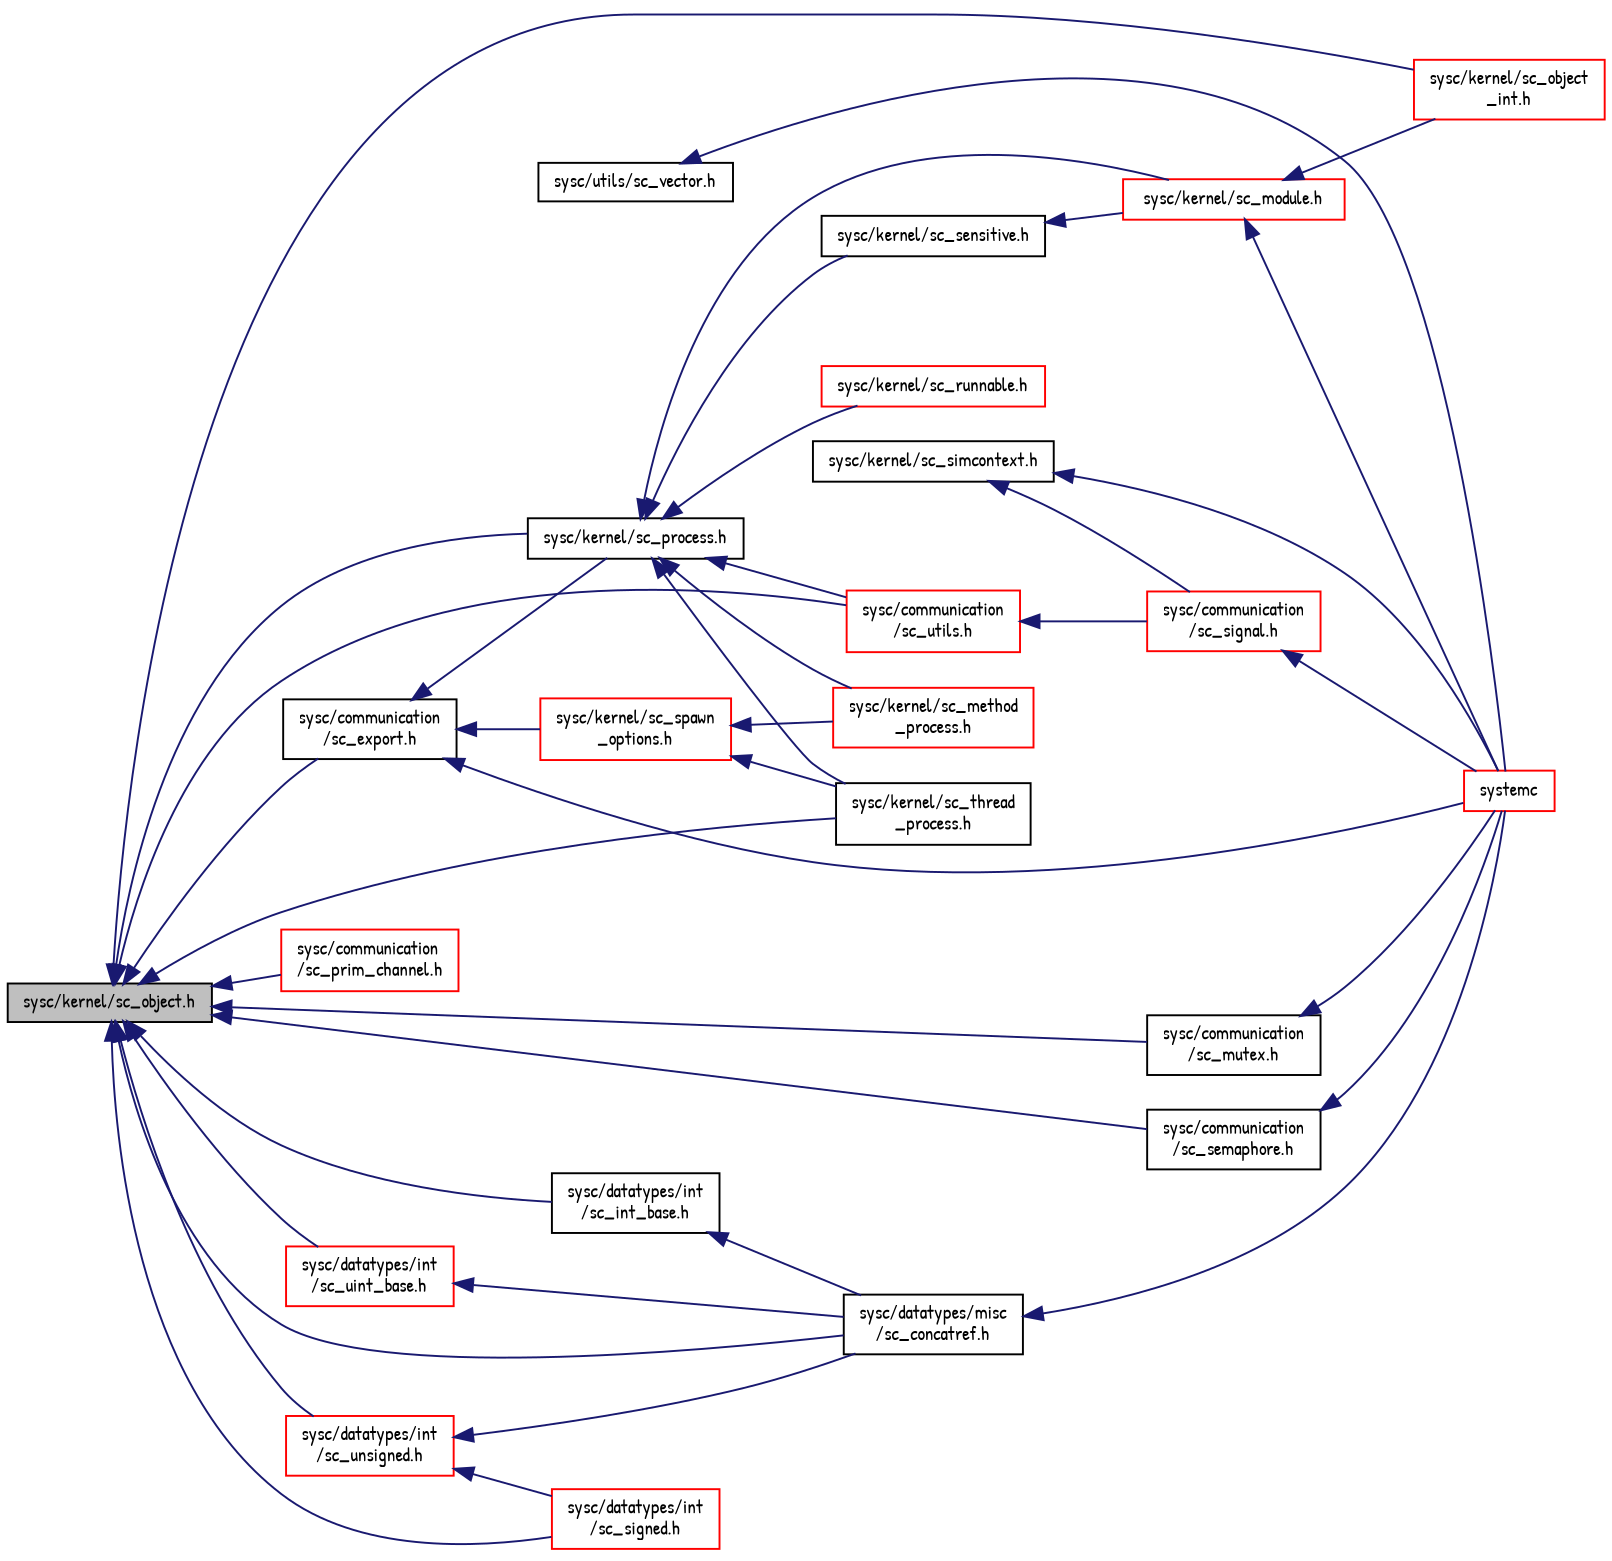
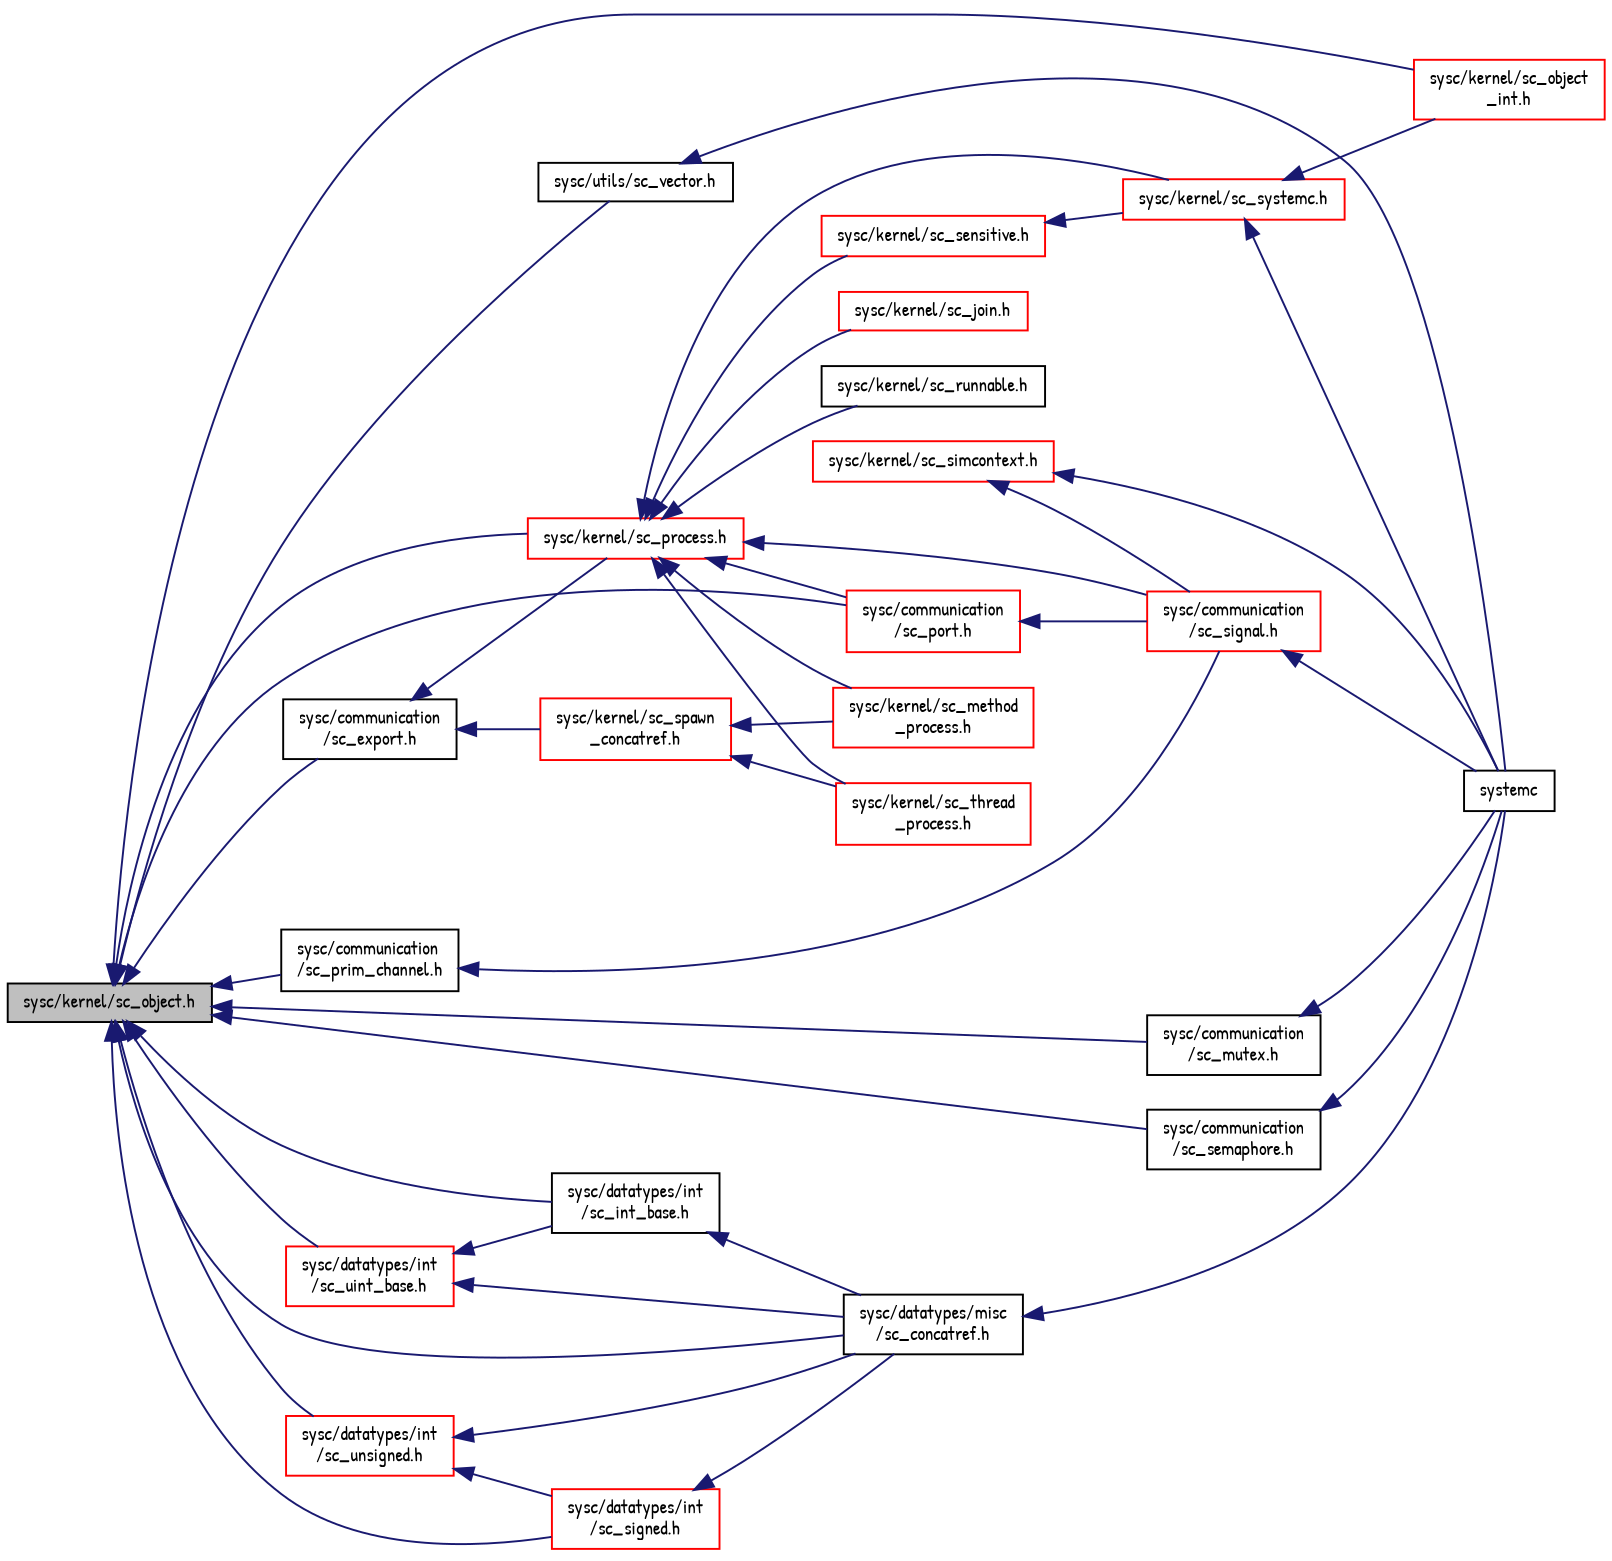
node "sysc/kernel/sc_module.h": label "sysc/kernel/sc_module.h" -> "sysc/kernel/sc_systemc.h"
node "sysc/kernel/sc_sensitive.h": color black -> red
node "sysc/kernel/sc_join.h": added
node "sysc/kernel/sc_runnable.h": color red -> black
node "sysc/kernel/sc_simcontext.h": color black -> red
node "sysc/kernel/sc_process.h": color black -> red
edge "sysc/communication /sc_signal.h" -> "sysc/kernel/sc_process.h": added
node "sysc/communication /sc_utils.h": label "sysc/communication /sc_utils.h" -> "sysc/communication /sc_port.h"
node "sysc/kernel/sc_spawn _options.h": label "sysc/kernel/sc_spawn _options.h" -> "sysc/kernel/sc_spawn _concatref.h"
node "systemc": color red -> black
node "sysc/kernel/sc_thread _process.h": color black -> red
edge "sysc/kernel/sc_thread _process.h" -> "sysc/kernel/sc_object.h": now "sysc/utils/sc_vector.h" -> "sysc/kernel/sc_object.h"
edge "systemc" -> "sysc/communication /sc_export.h": removed
edge "sysc/communication /sc_signal.h" -> "sysc/communication /sc_prim_channel.h": added
node "sysc/communication /sc_prim_channel.h": color red -> black
edge "sysc/datatypes/int /sc_int_base.h" -> "sysc/datatypes/int /sc_uint_base.h": added
edge "sysc/datatypes/misc /sc_concatref.h" -> "sysc/datatypes/int /sc_signed.h": added
